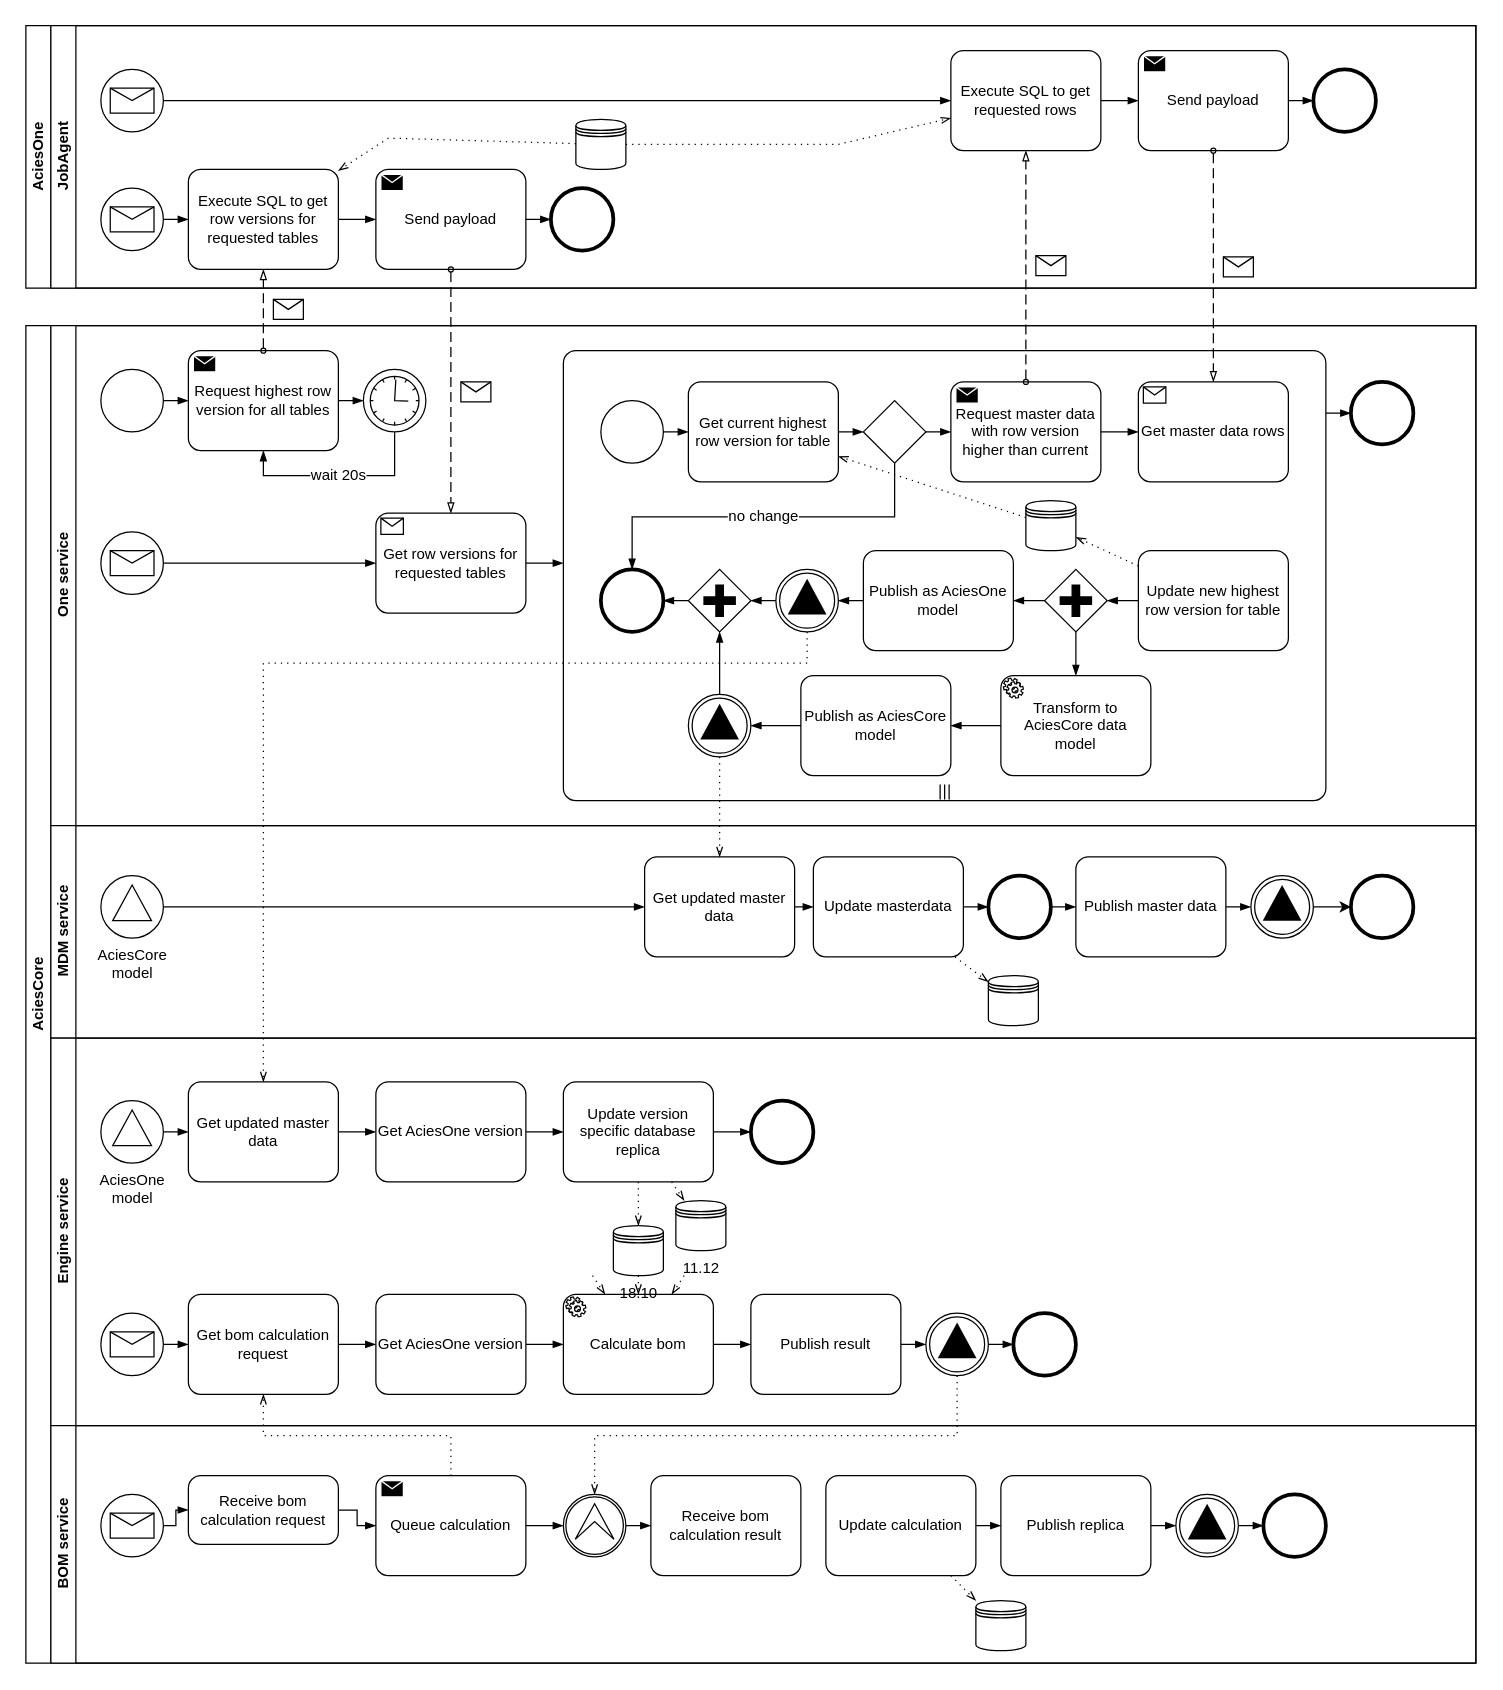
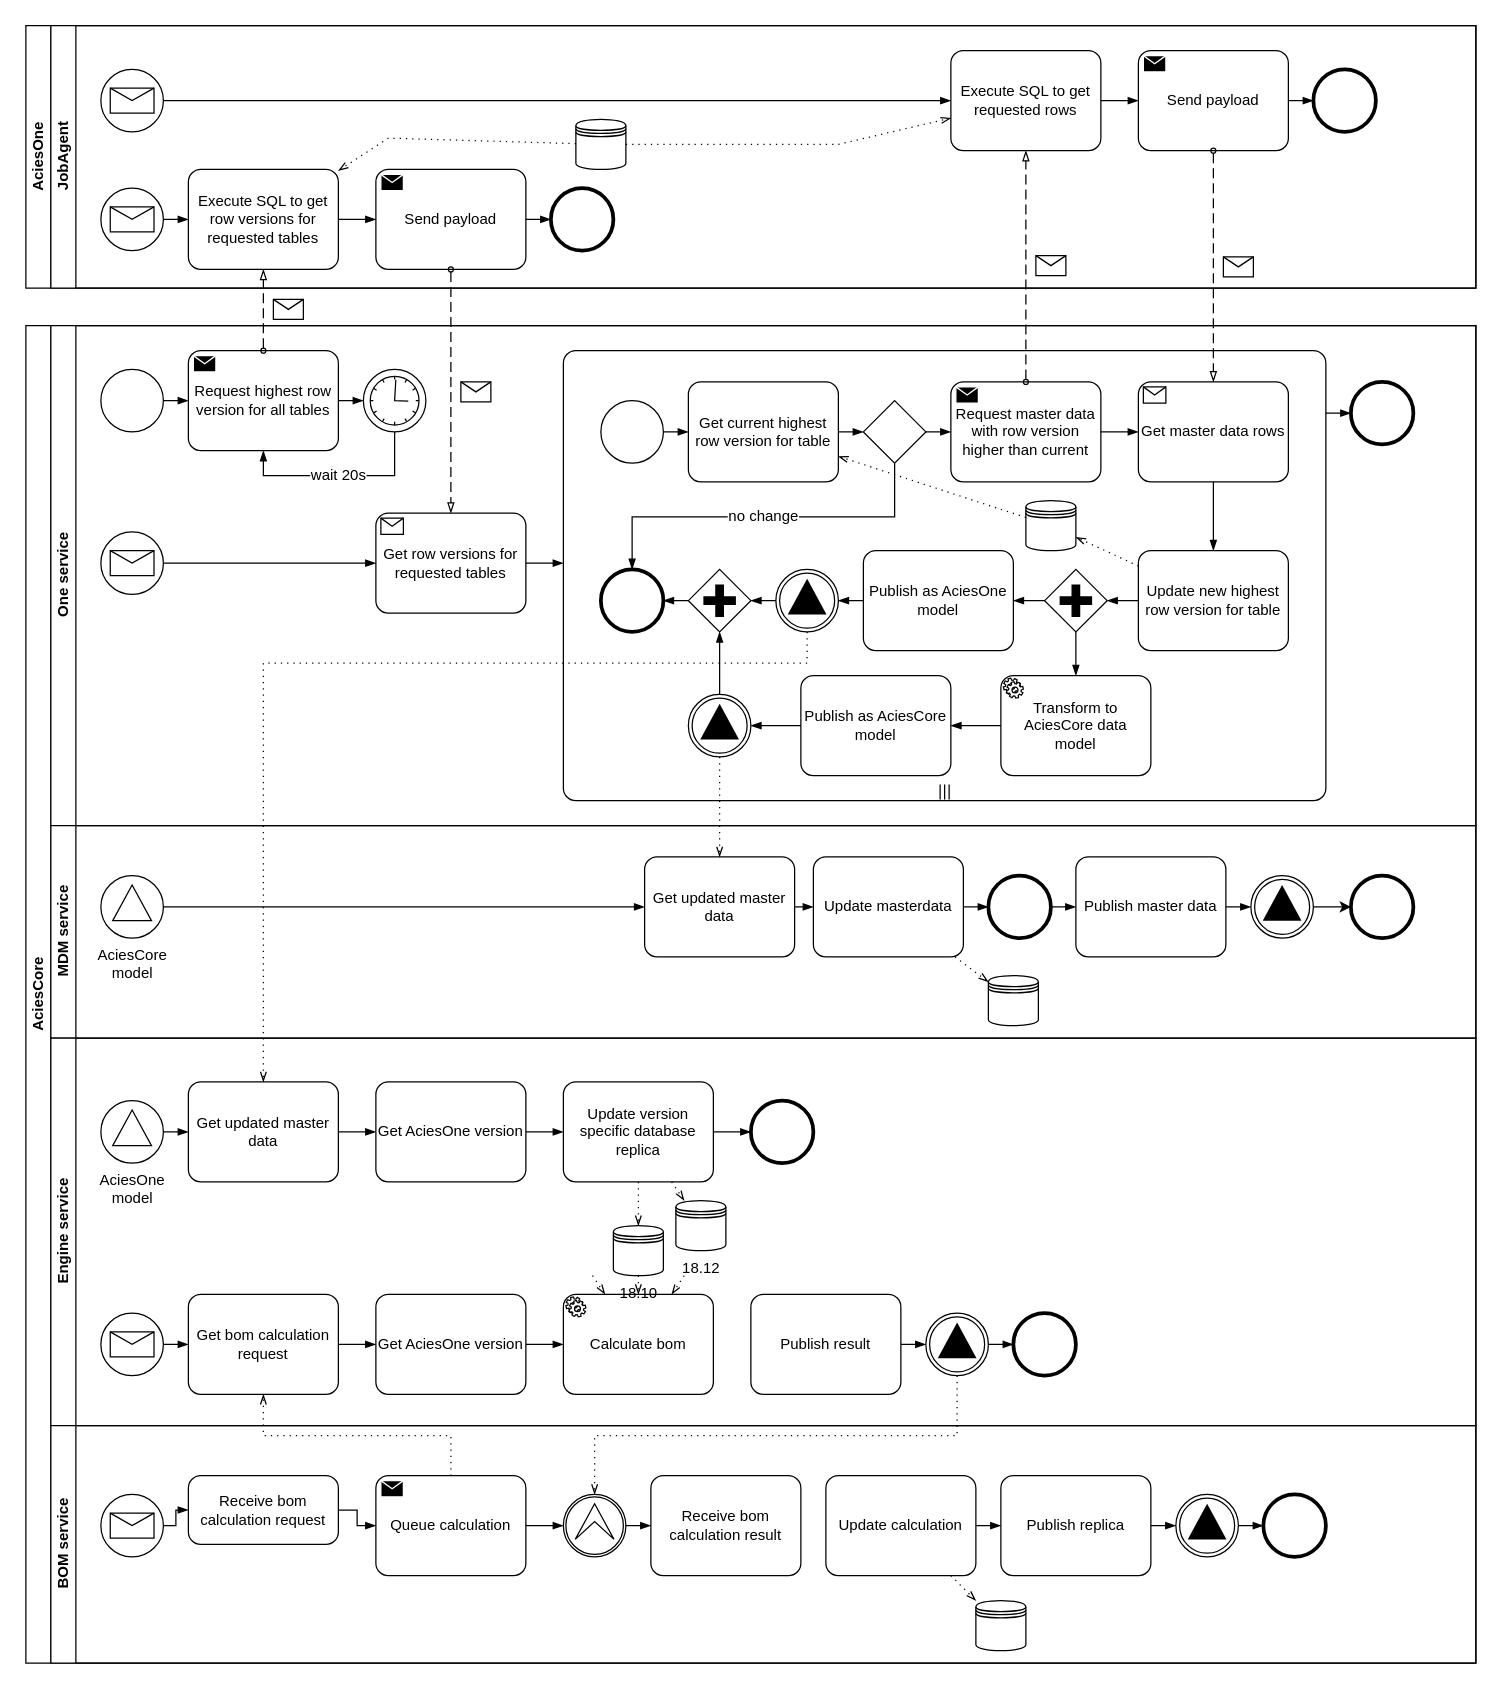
edge "Get master data rows" -> "Update new highest row version for table": added
node "11.12": label "11.12" -> "18.12"
edge "Calculate bom" -> "Publish result": removed
